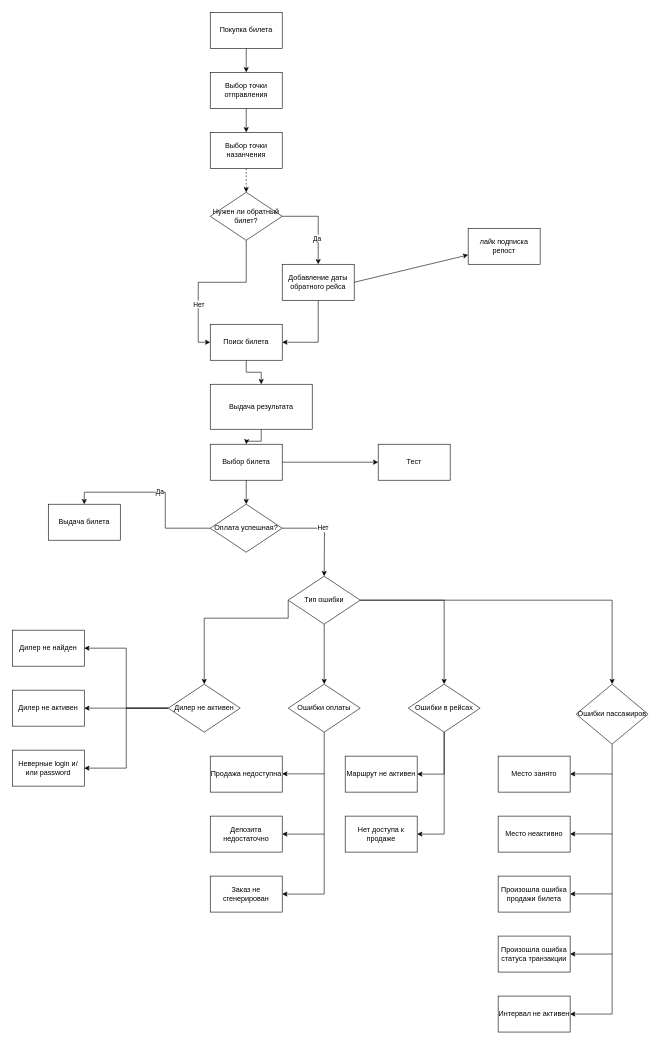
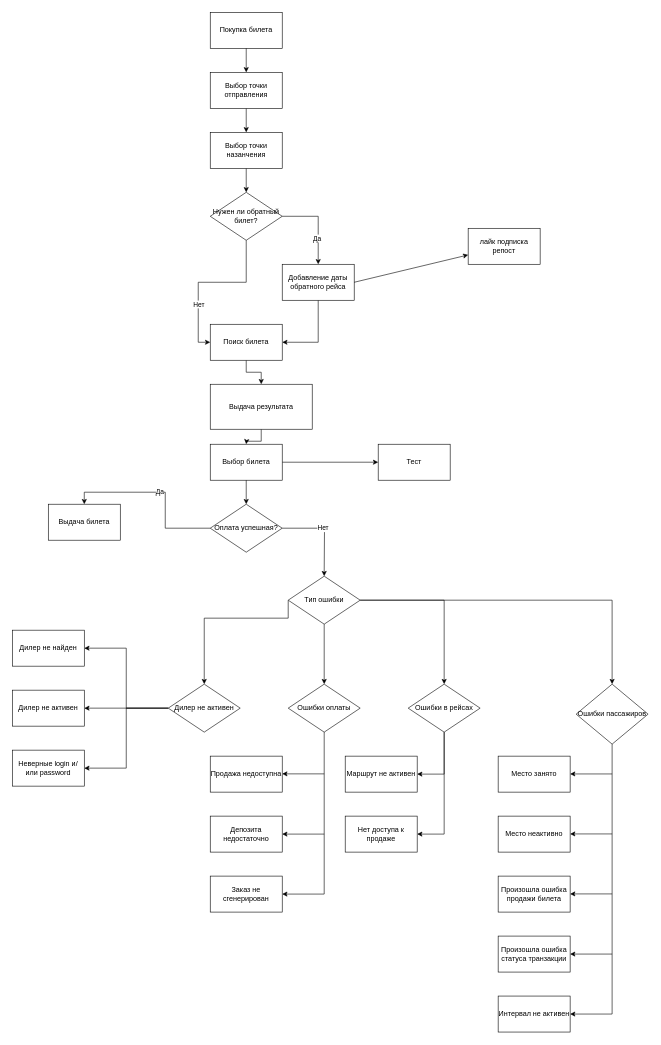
edge "Выбор точки назанчения" -> "Нужен ли обратный билет?": style dashed -> solid
